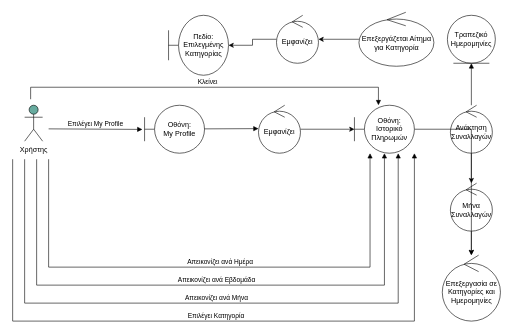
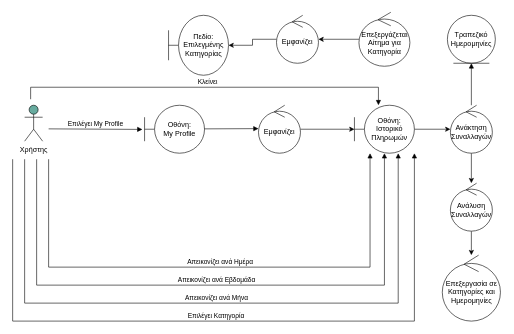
node "Επεξεργάζεται Αίτημα για Κατηγορία": size 75x54 -> 51x54
edge "Οθόνη: Ιστορικό Πληρωμών" -> "Επεξεργασία σε Κατηγορίες και Ημερομηνίες": now "Οθόνη: Ιστορικό Πληρωμών" -> "Ανάκτηση Συναλλαγών"
node "Μήνα Συναλλαγών": label "Μήνα Συναλλαγών" -> "Ανάλυση Συναλλαγών"
